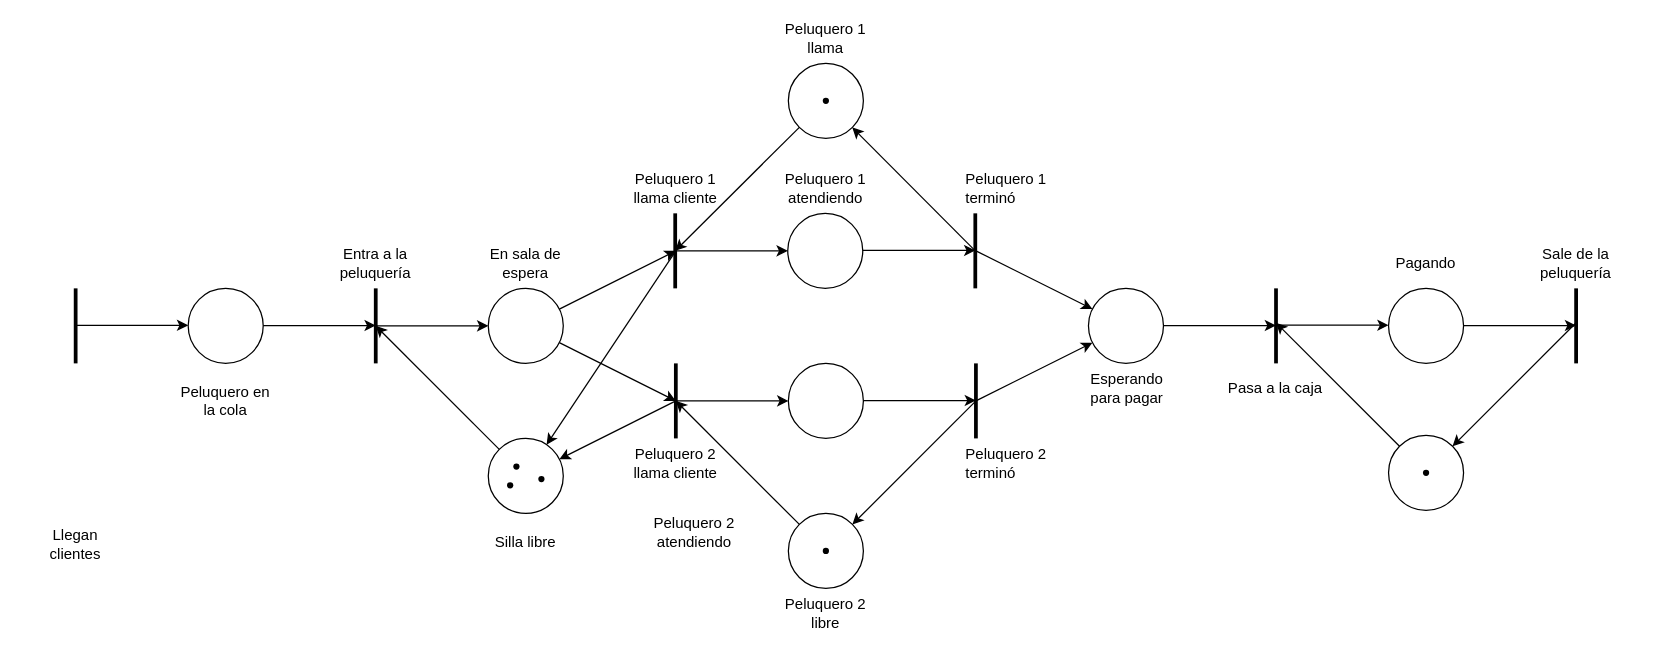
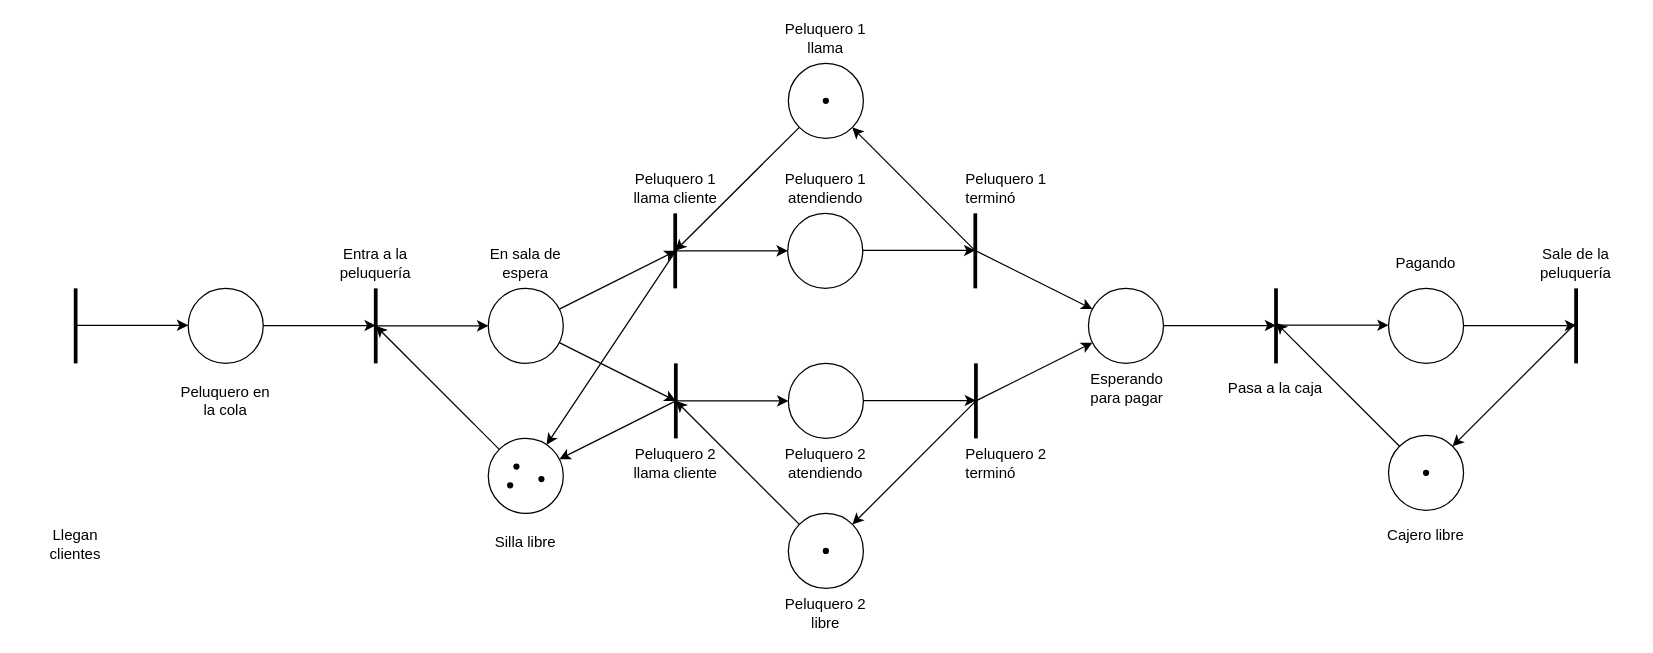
node "Peluquero 2 atendiendo": moved (694, 532) -> (825, 463)
node "Cajero libre": added
